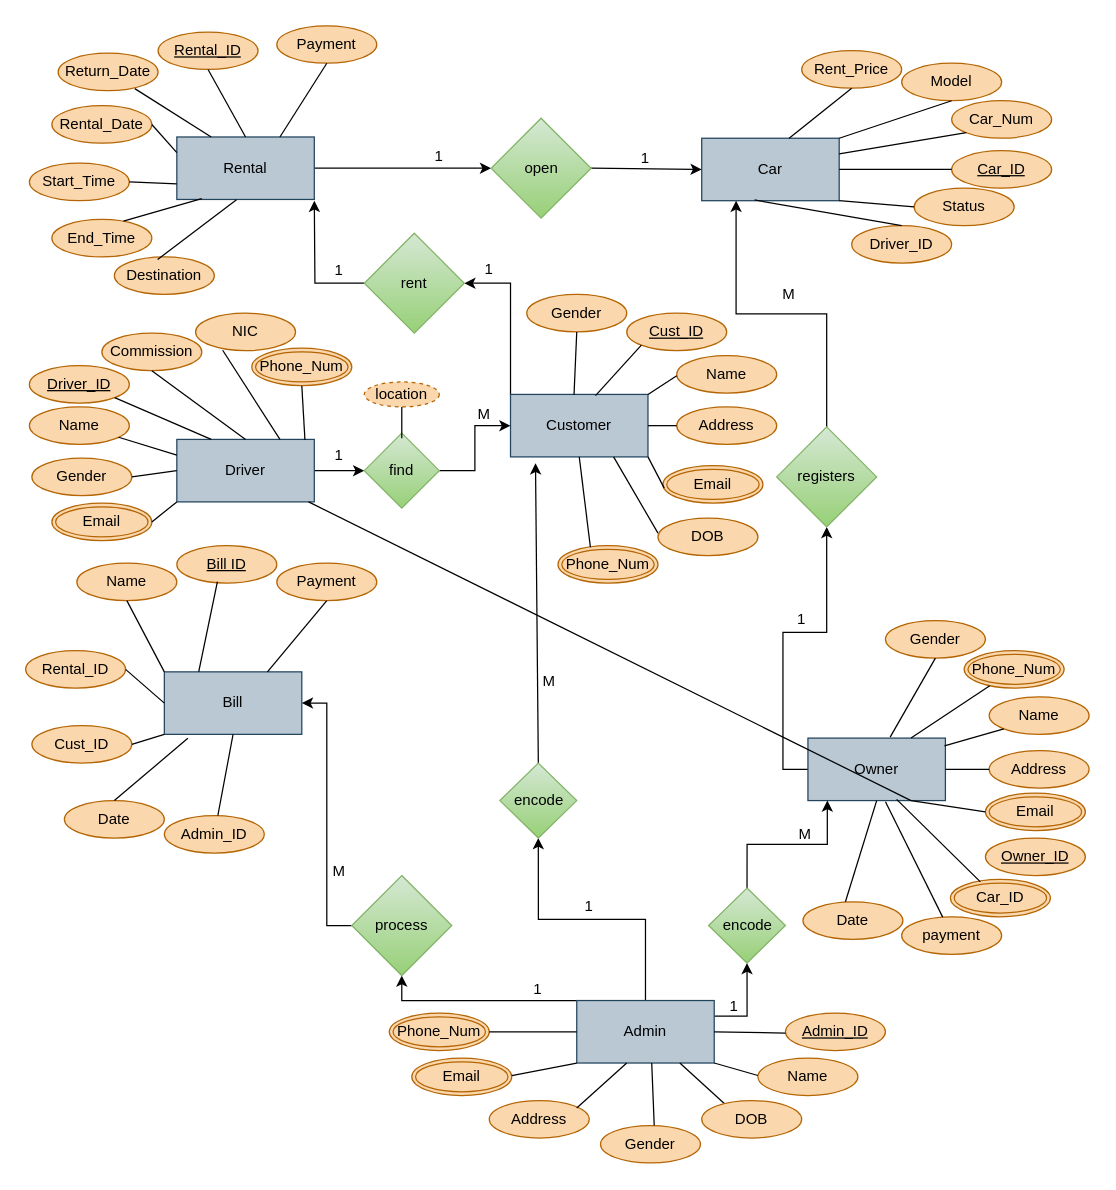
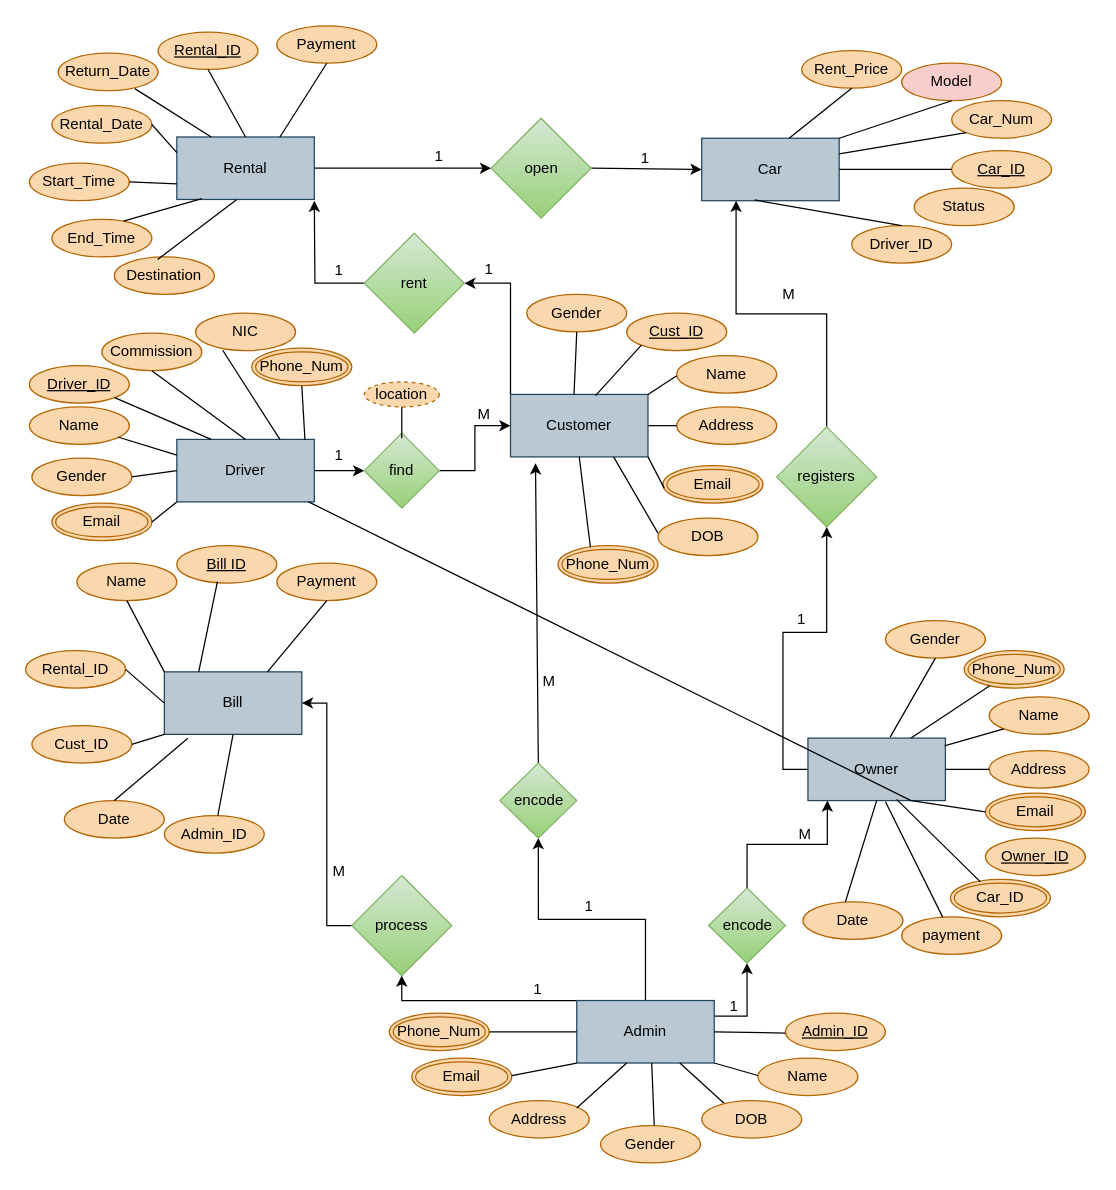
node "Model": fillcolor #fad7ac -> #f8cecc
edge "Car" -- "Status": removed
